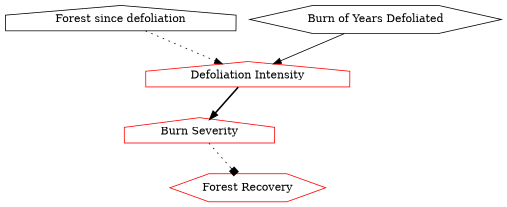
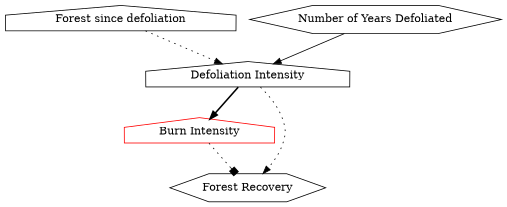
node "Burn of Years Defoliated": label "Burn of Years Defoliated" -> "Number of Years Defoliated"
node "Defoliation Intensity": color red -> black
edge "Defoliation Intensity" -> "Forest Recovery": added
node "Burn Severity": label "Burn Severity" -> "Burn Intensity"
node "Forest Recovery": color red -> black
